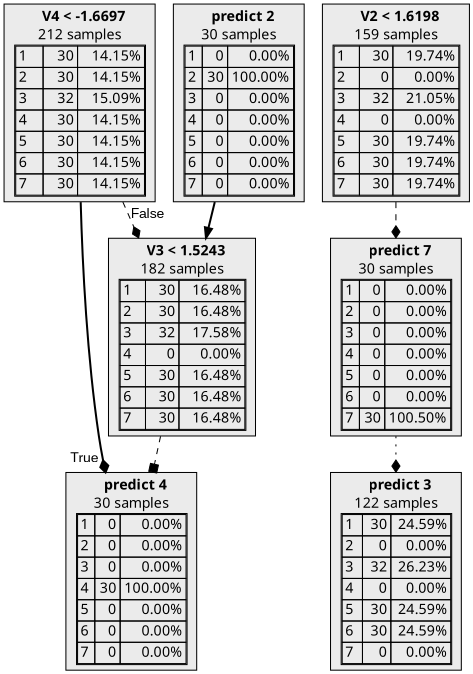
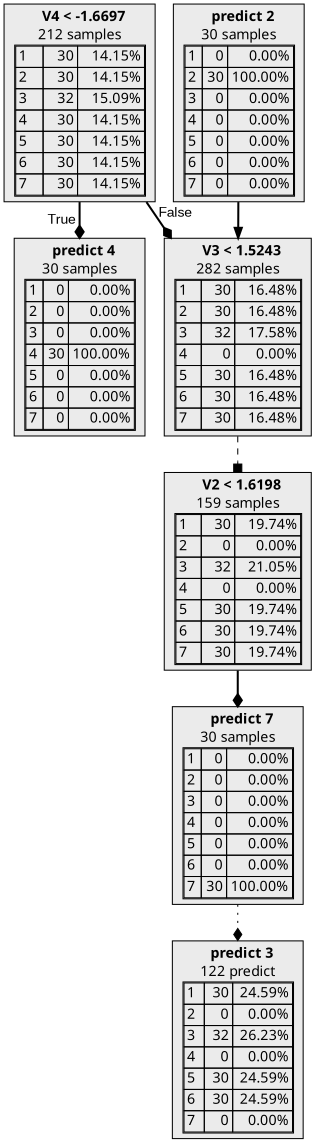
edge "V4 < -1.6697" -> "V3 < 1.5243": style dashed -> bold
edge "V2 < 1.6198" -> "predict 7": style dashed -> bold
node "V3 < 1.5243": text "182 samples" -> "282 samples"
node "predict 7": text "100.50%" -> "100.00%"
edge "V3 < 1.5243" -> "predict 4": now "V3 < 1.5243" -> "V2 < 1.6198"
node "predict 3": text "122 samples" -> "122 predict"
